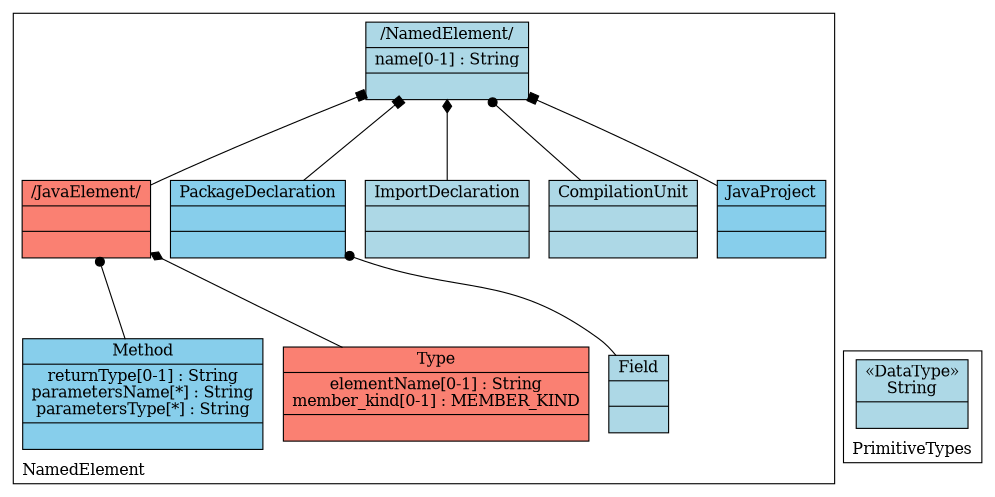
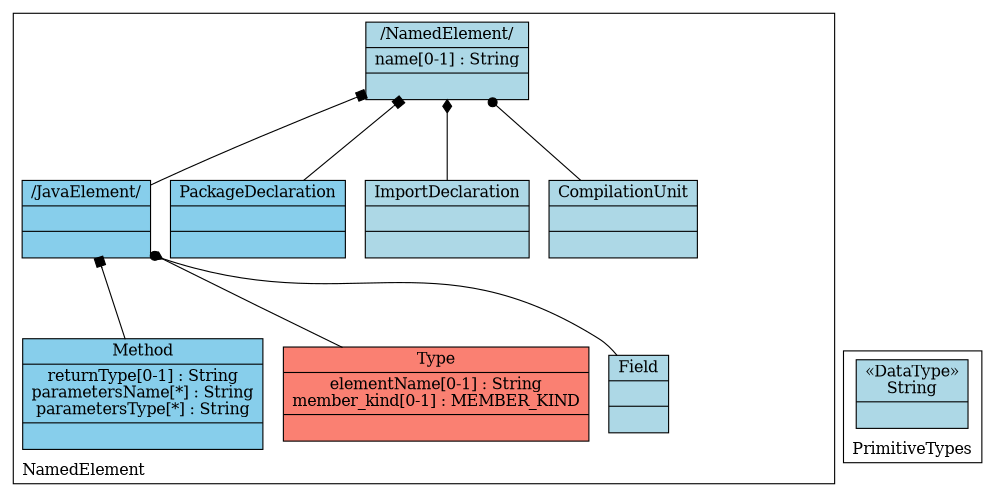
node "/JavaElement/": fillcolor salmon -> skyblue
node "JavaProject": removed
edge "Field" -> "PackageDeclaration": now "Field" -> "/JavaElement/"
edge "Method" -> "/JavaElement/": arrowhead dot -> box
